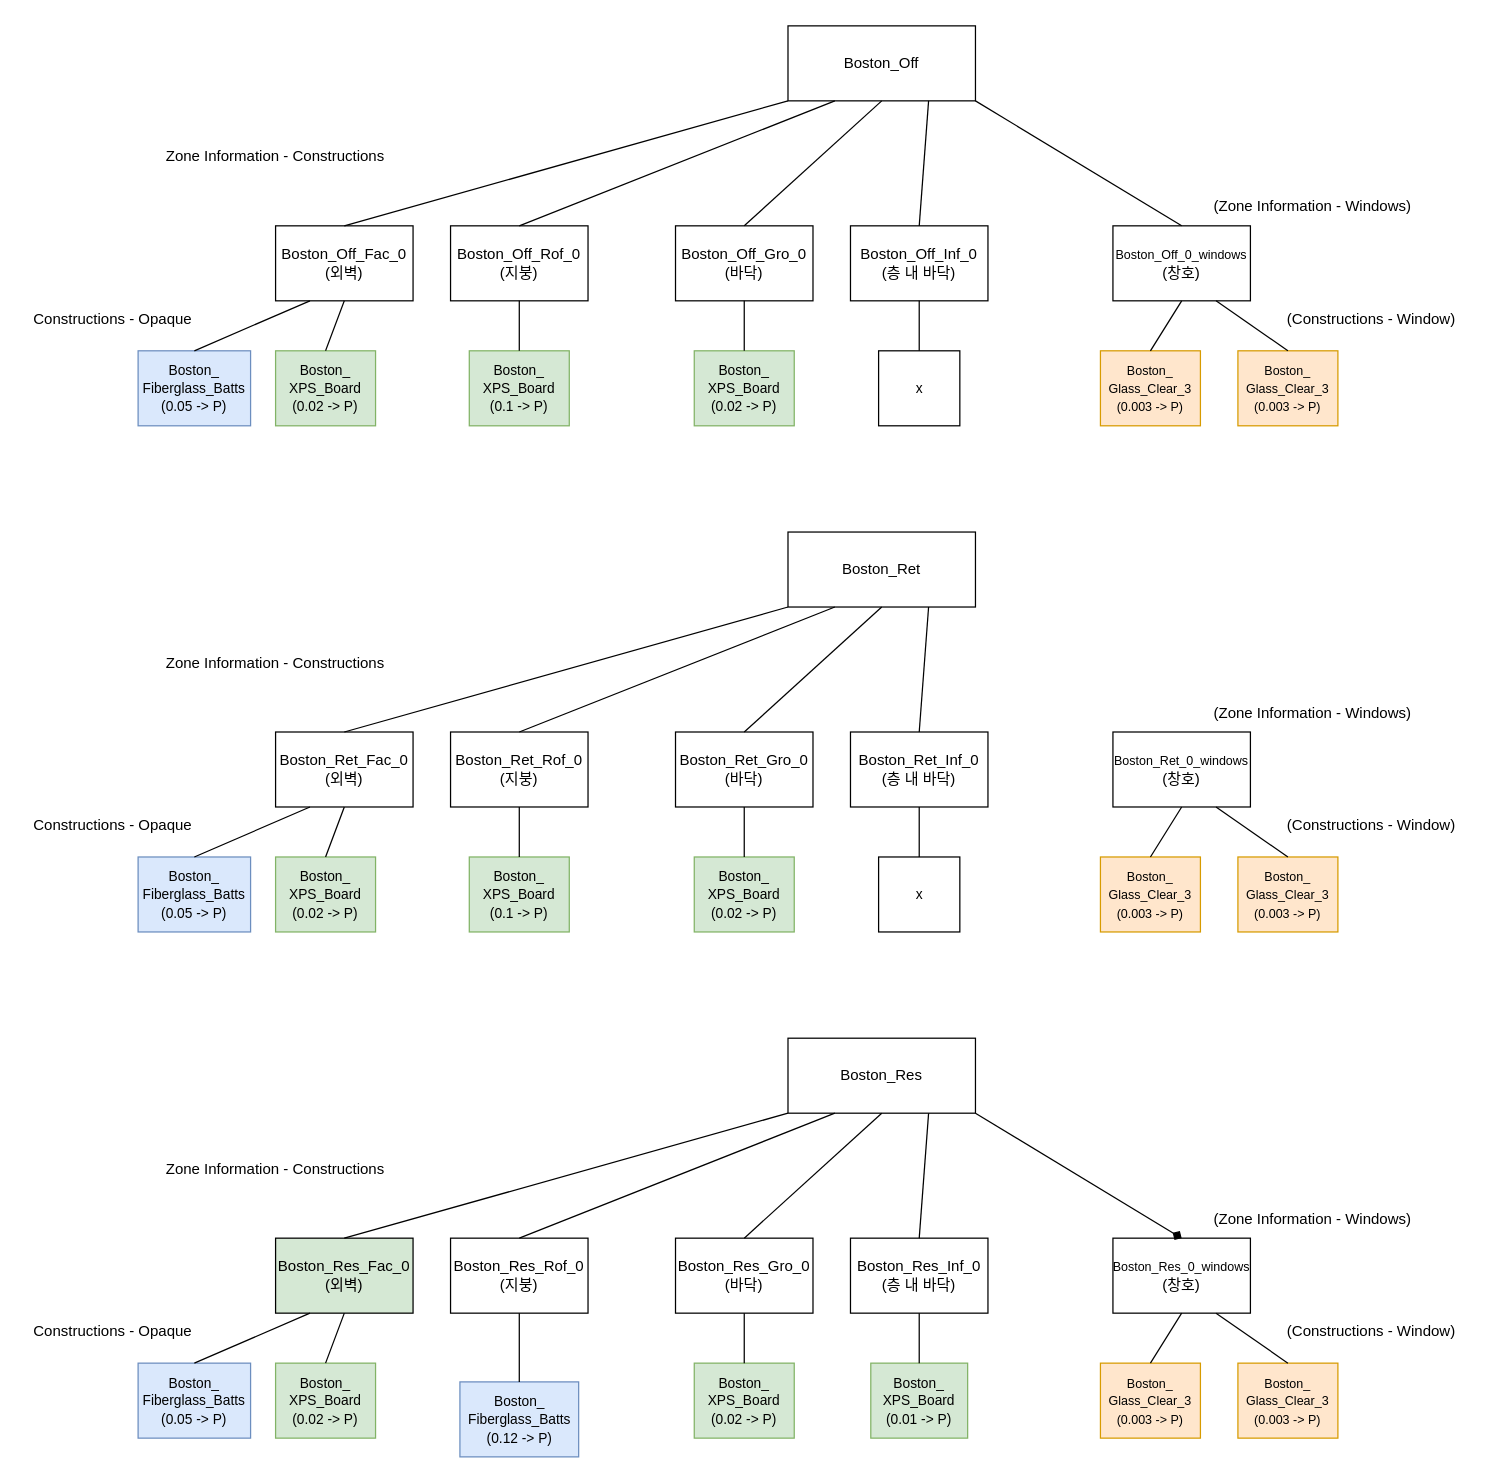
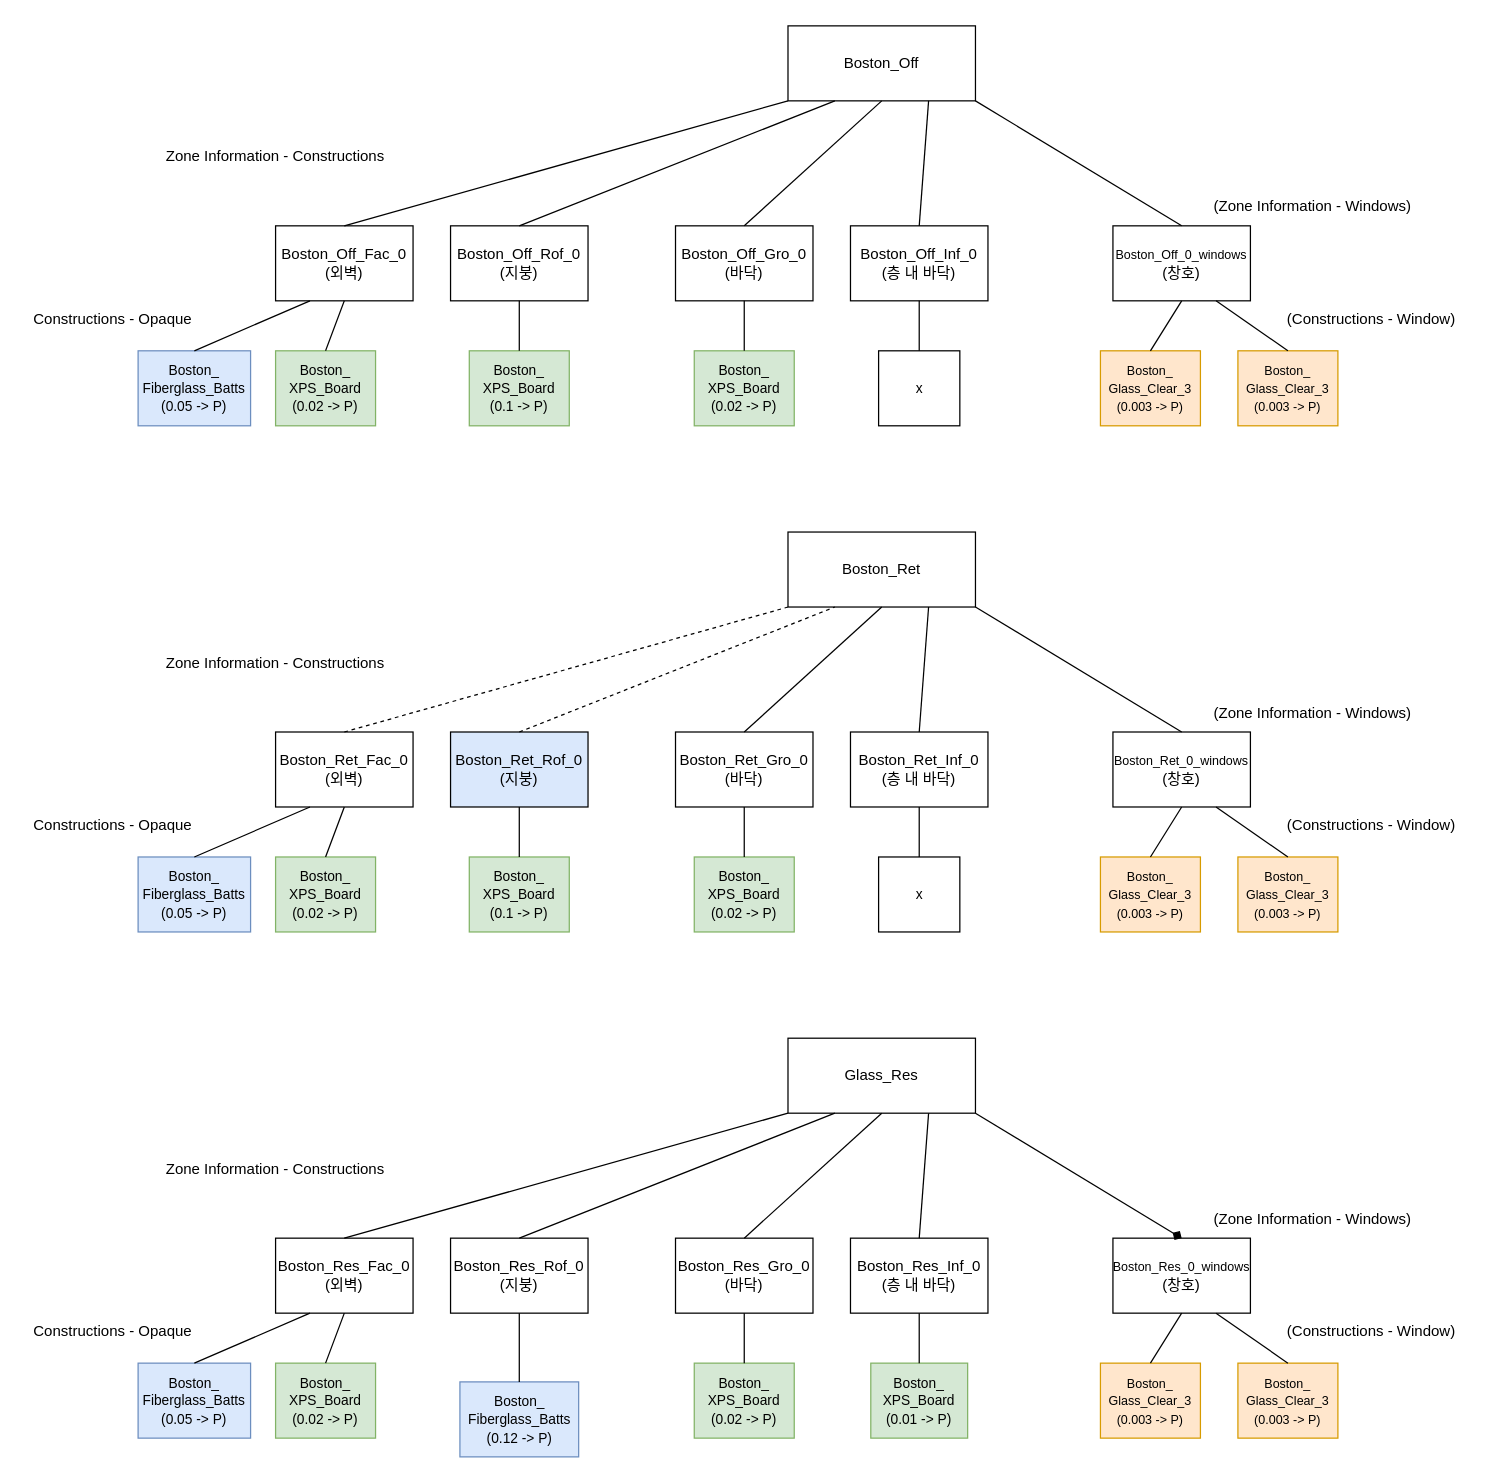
edge "Boston_Ret" -- "Boston_Ret_Rof_0 (지붕)": style solid -> dashed
edge "Boston_Ret" -- "Boston_Ret_0_windows (창호)": added
edge "Boston_Ret" -- "Boston_Ret_Fac_0 (외벽)": style solid -> dashed
node "Boston_Ret_Rof_0 (지붕)": fillcolor #ffffff -> #dae8fc
node "Boston_Res": label "Boston_Res" -> "Glass_Res"
node "Boston_Res_Fac_0 (외벽)": fillcolor #d5e8d4 -> #ffffff
